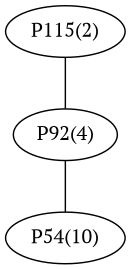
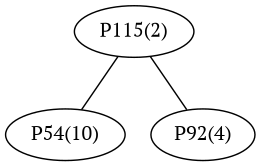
edge "P92(4)" -- "P54(10)": now "P115(2)" -- "P54(10)"
